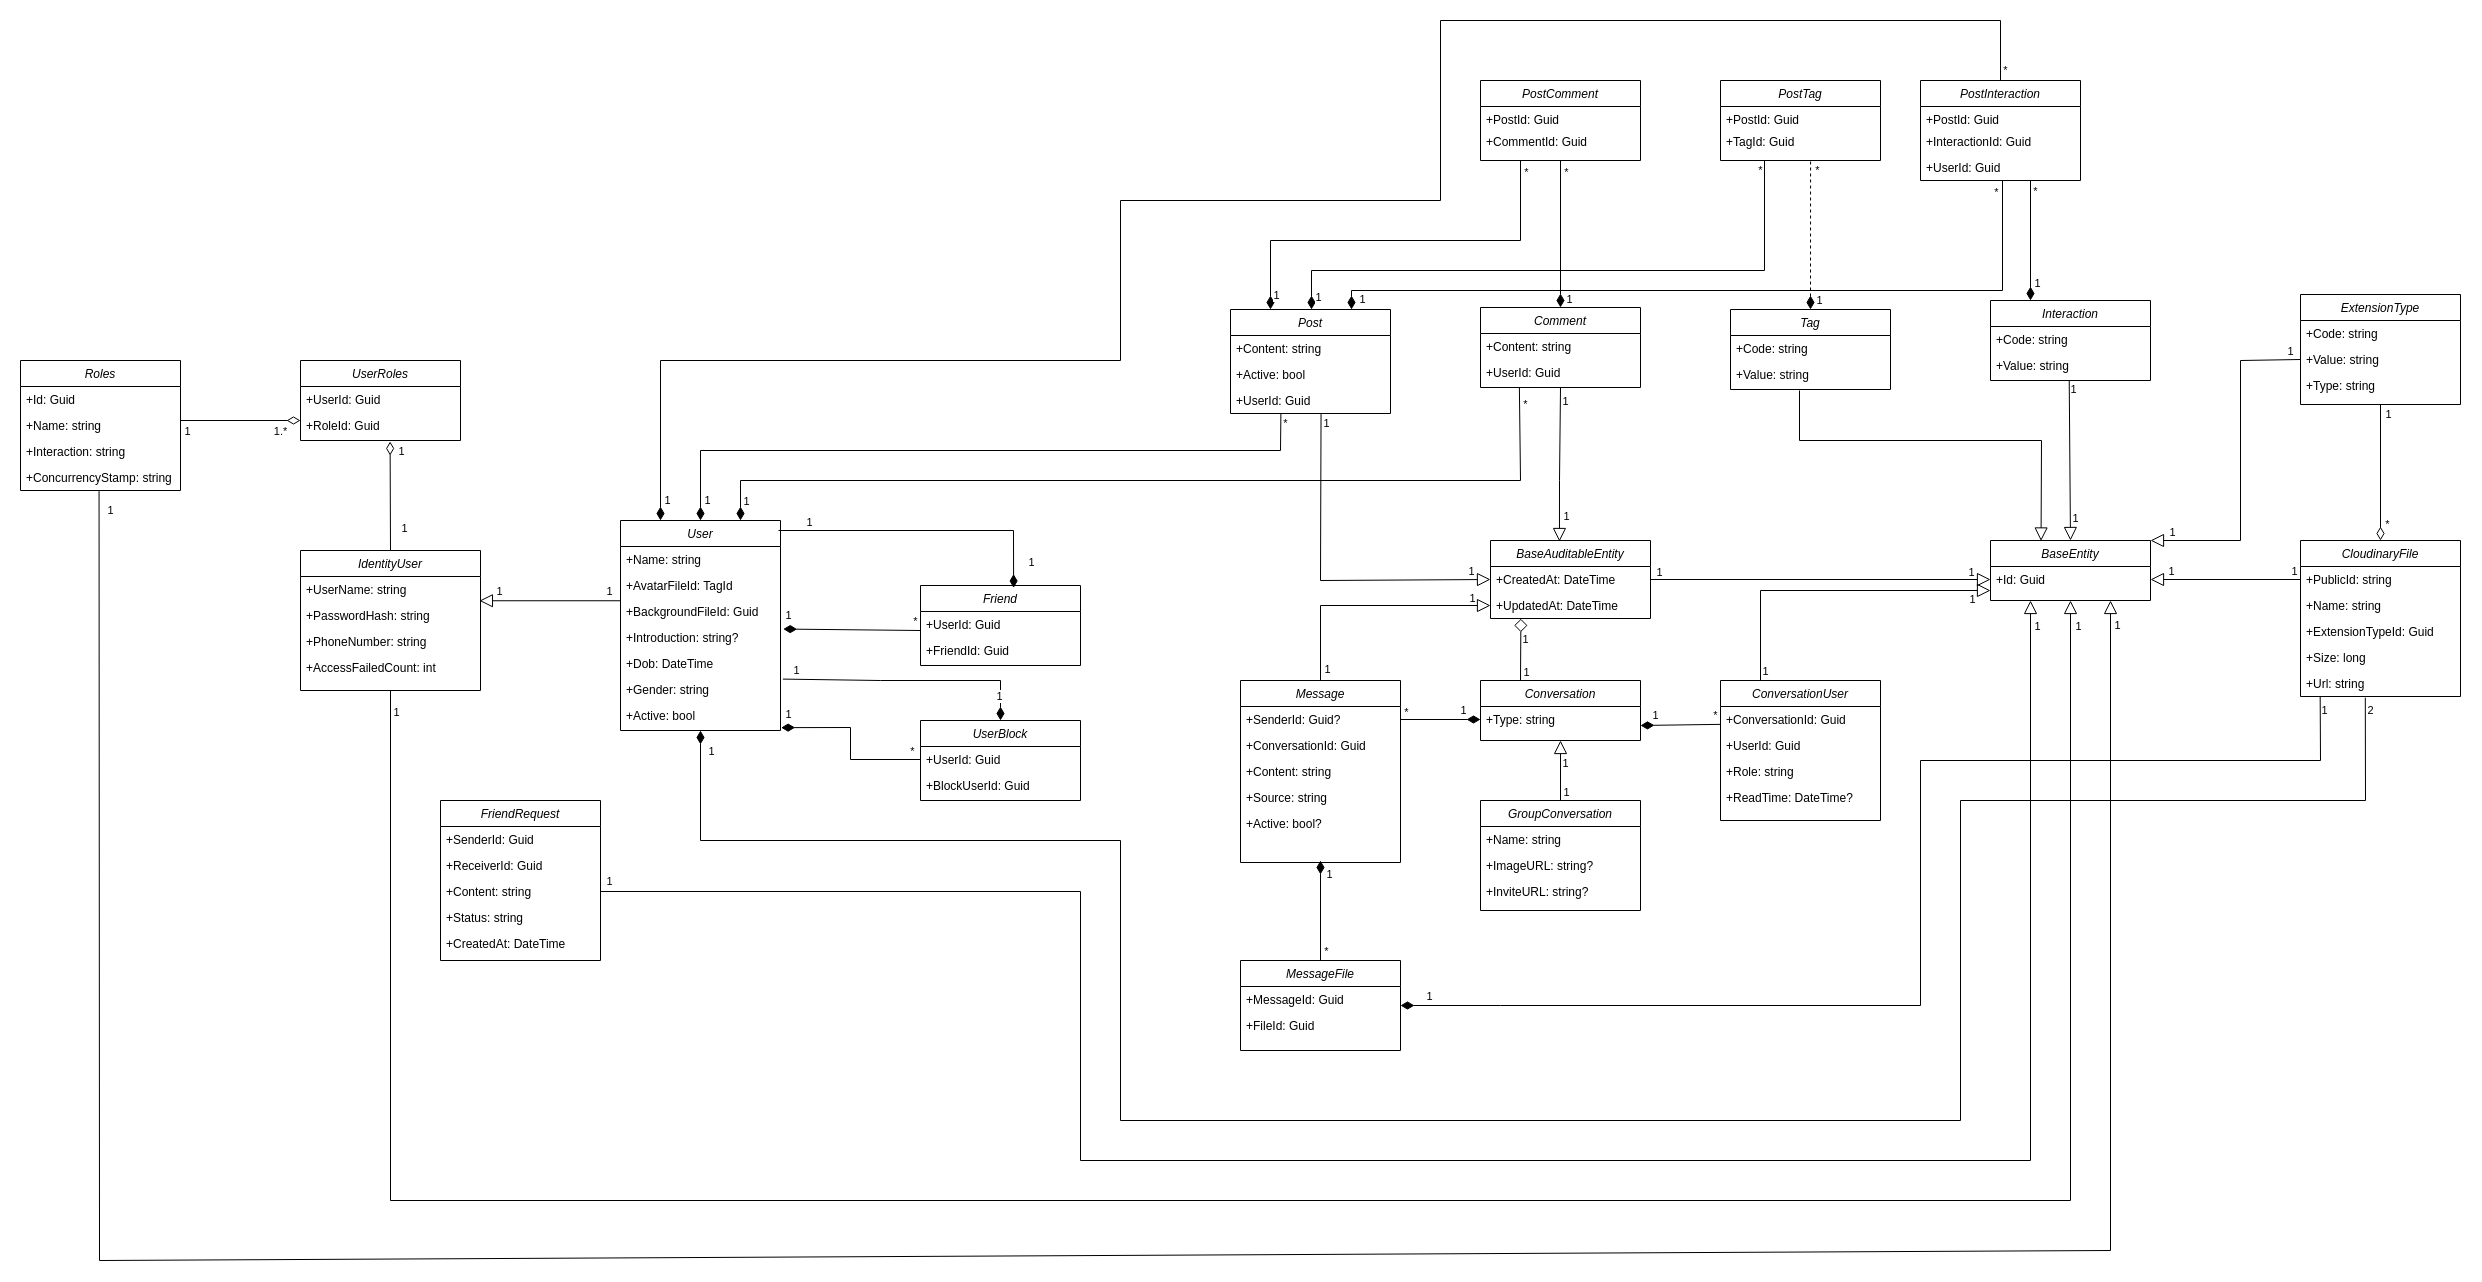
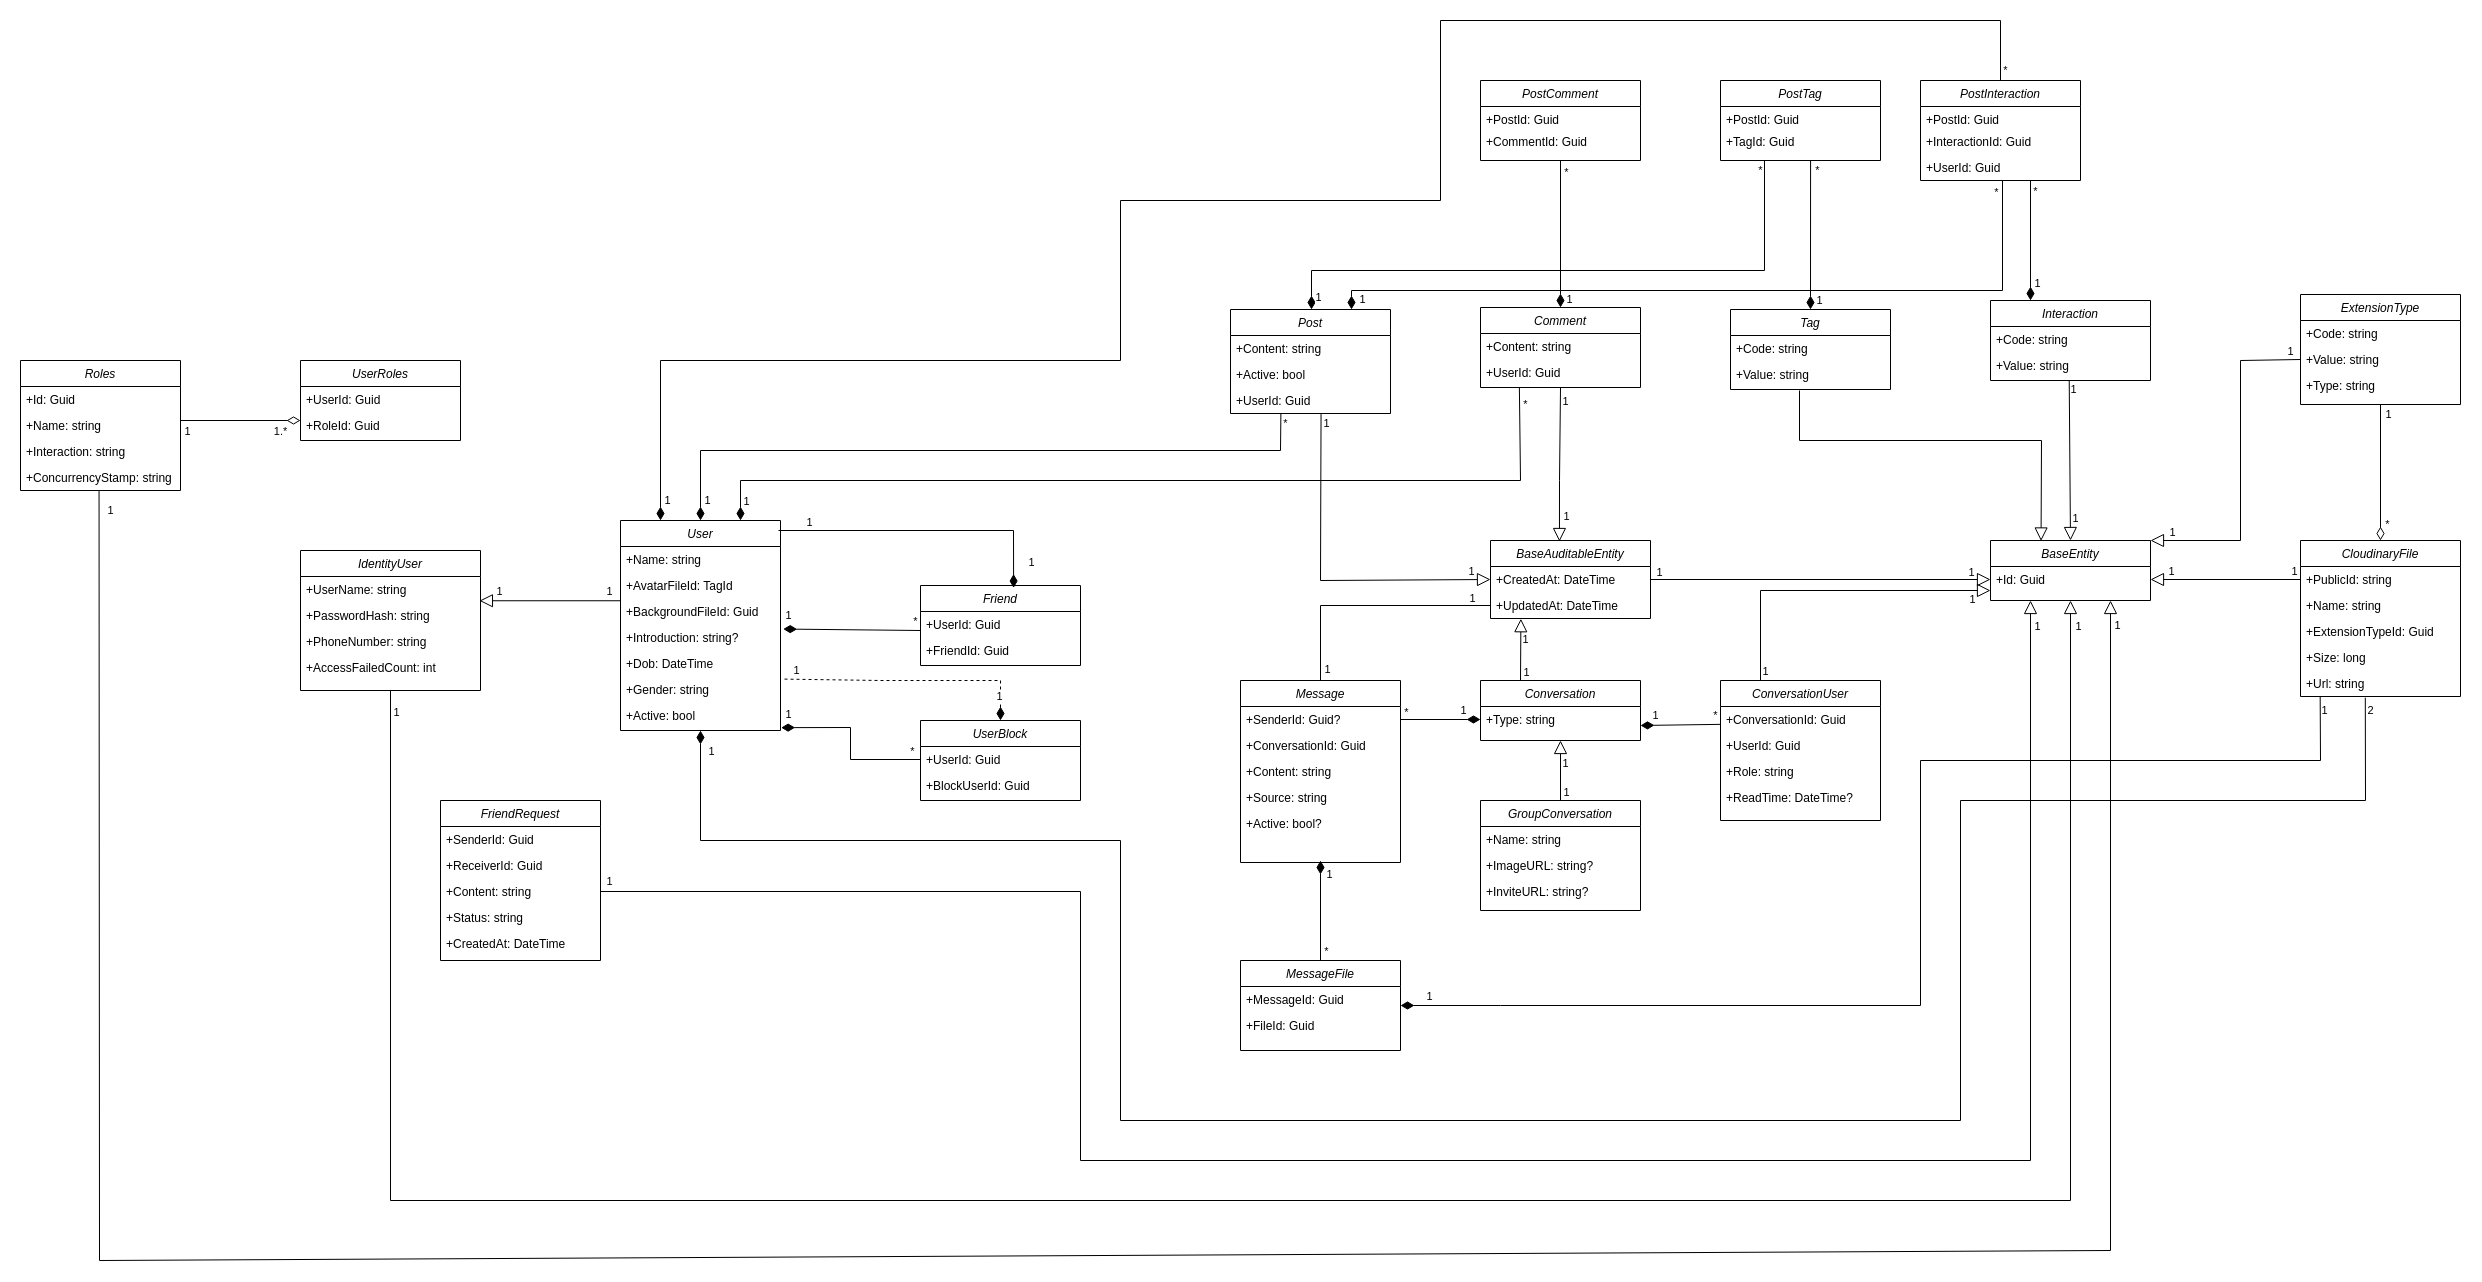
edge "+TagId: Guid" -> "Tag": style dashed -> solid
edge "PostComment" -> "Post": removed, labels "*", "1"
edge "IdentityUser" -> "+RoleId: Guid": removed, labels "1", "1"
edge "Message" -> "+UpdatedAt: DateTime": arrowhead block -> none
edge "Conversation" -> "+UpdatedAt: DateTime": arrowhead diamond -> block
edge "+Gender: string" -> "UserBlock": style solid -> dashed
